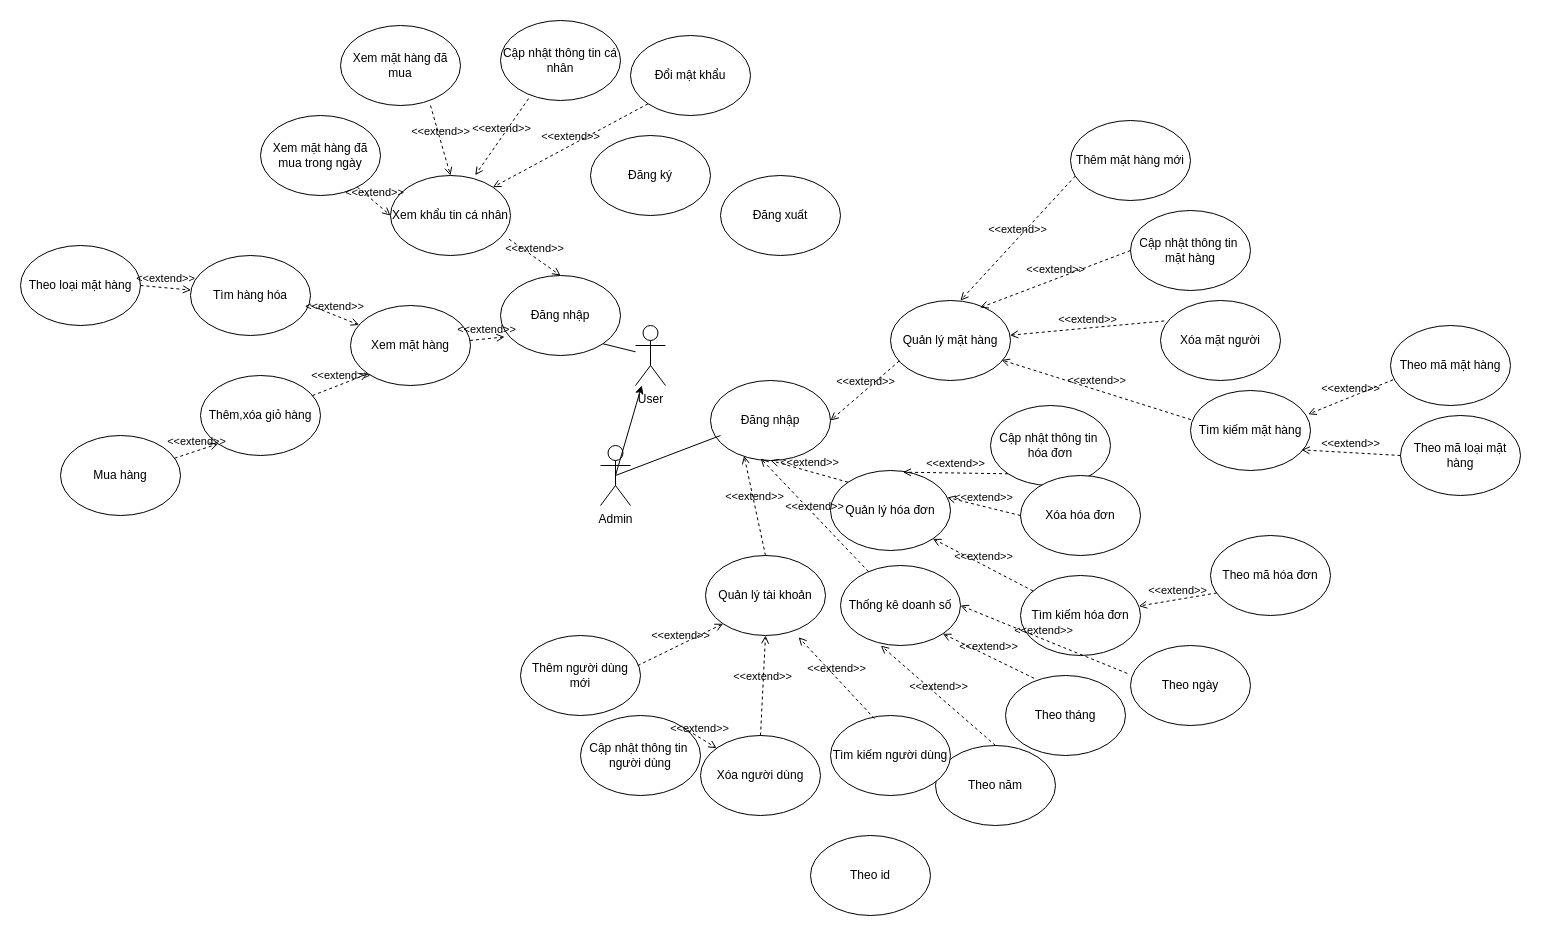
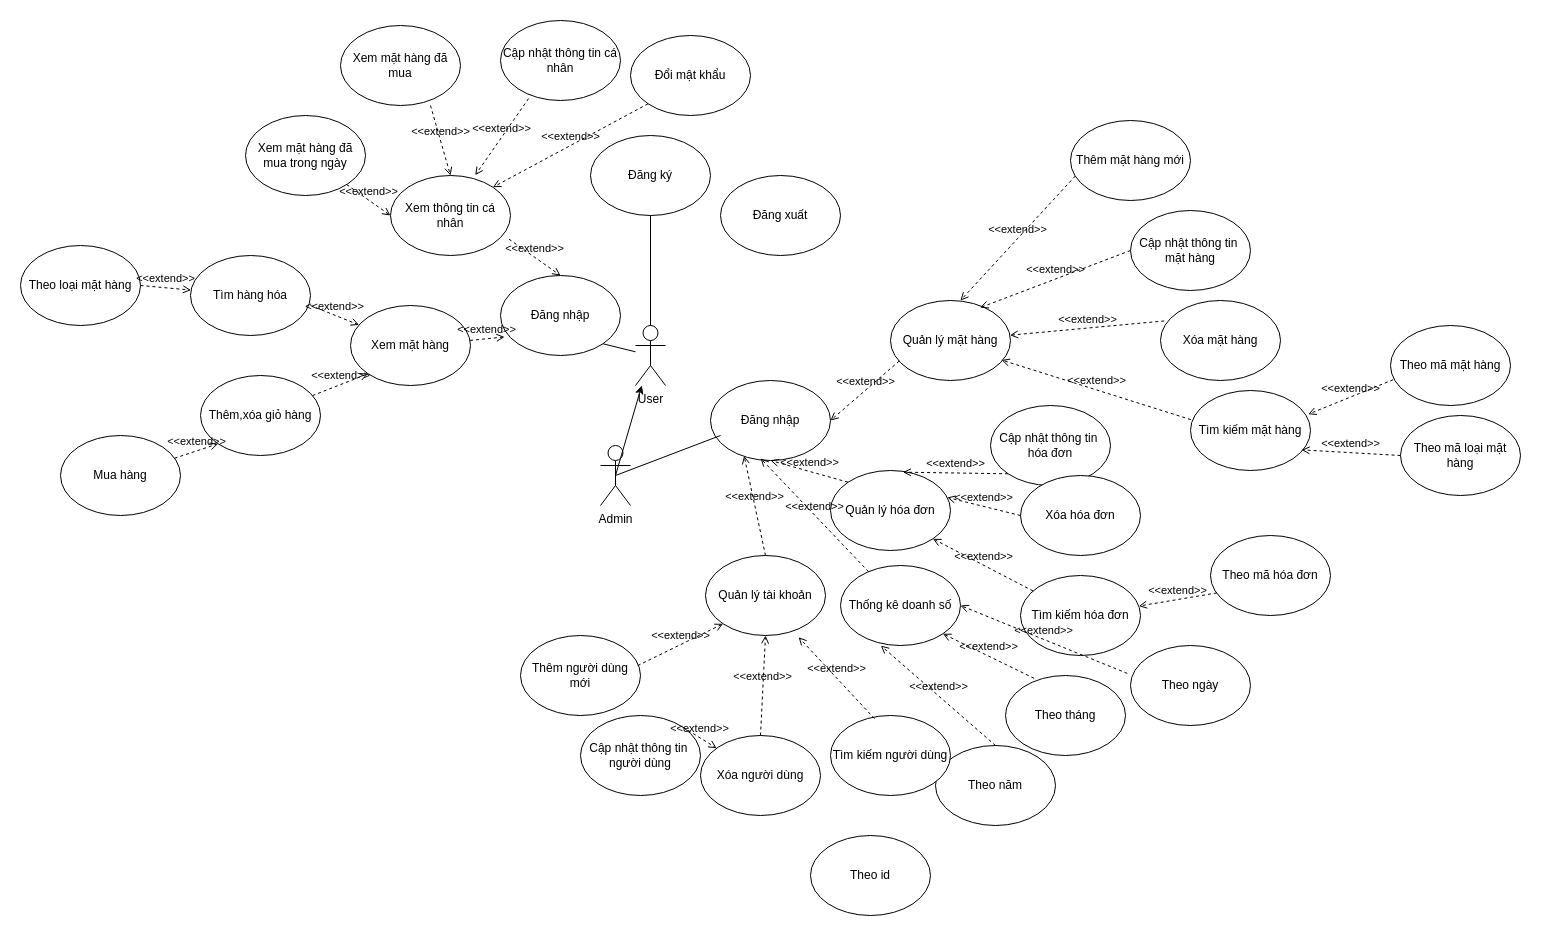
node "Xem mặt hàng đã mua trong ngày": moved (321, 156) -> (306, 156)
node "Xem khẩu tin cá nhân": label "Xem khẩu tin cá nhân" -> "Xem thông tin cá nhân"
edge "Đăng ký" -- "User": added
node "Xóa mặt người": label "Xóa mặt người" -> "Xóa mặt hàng"
